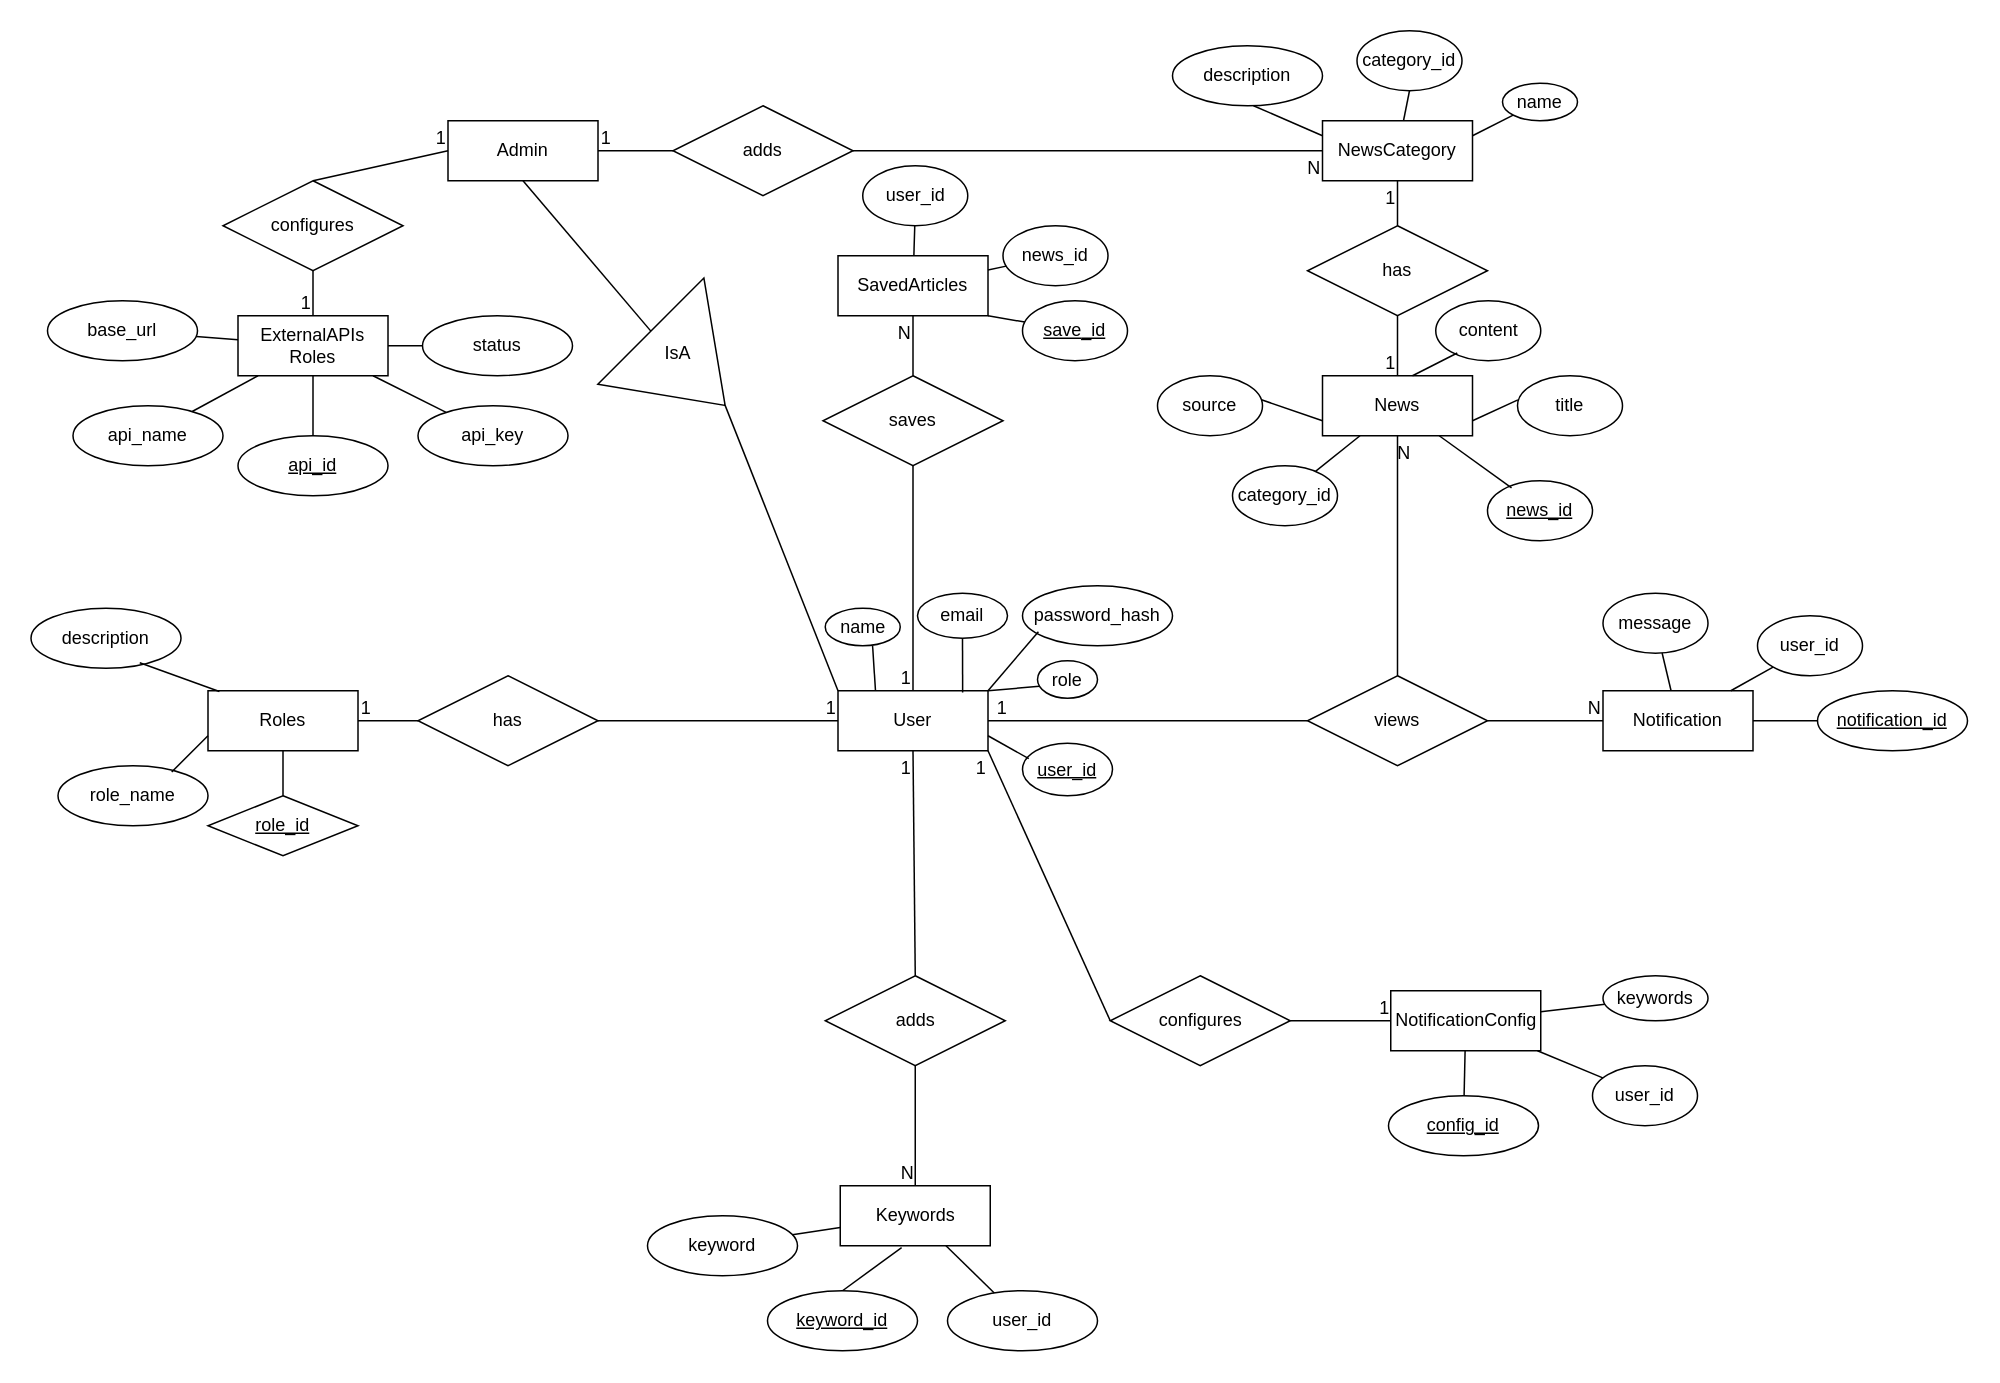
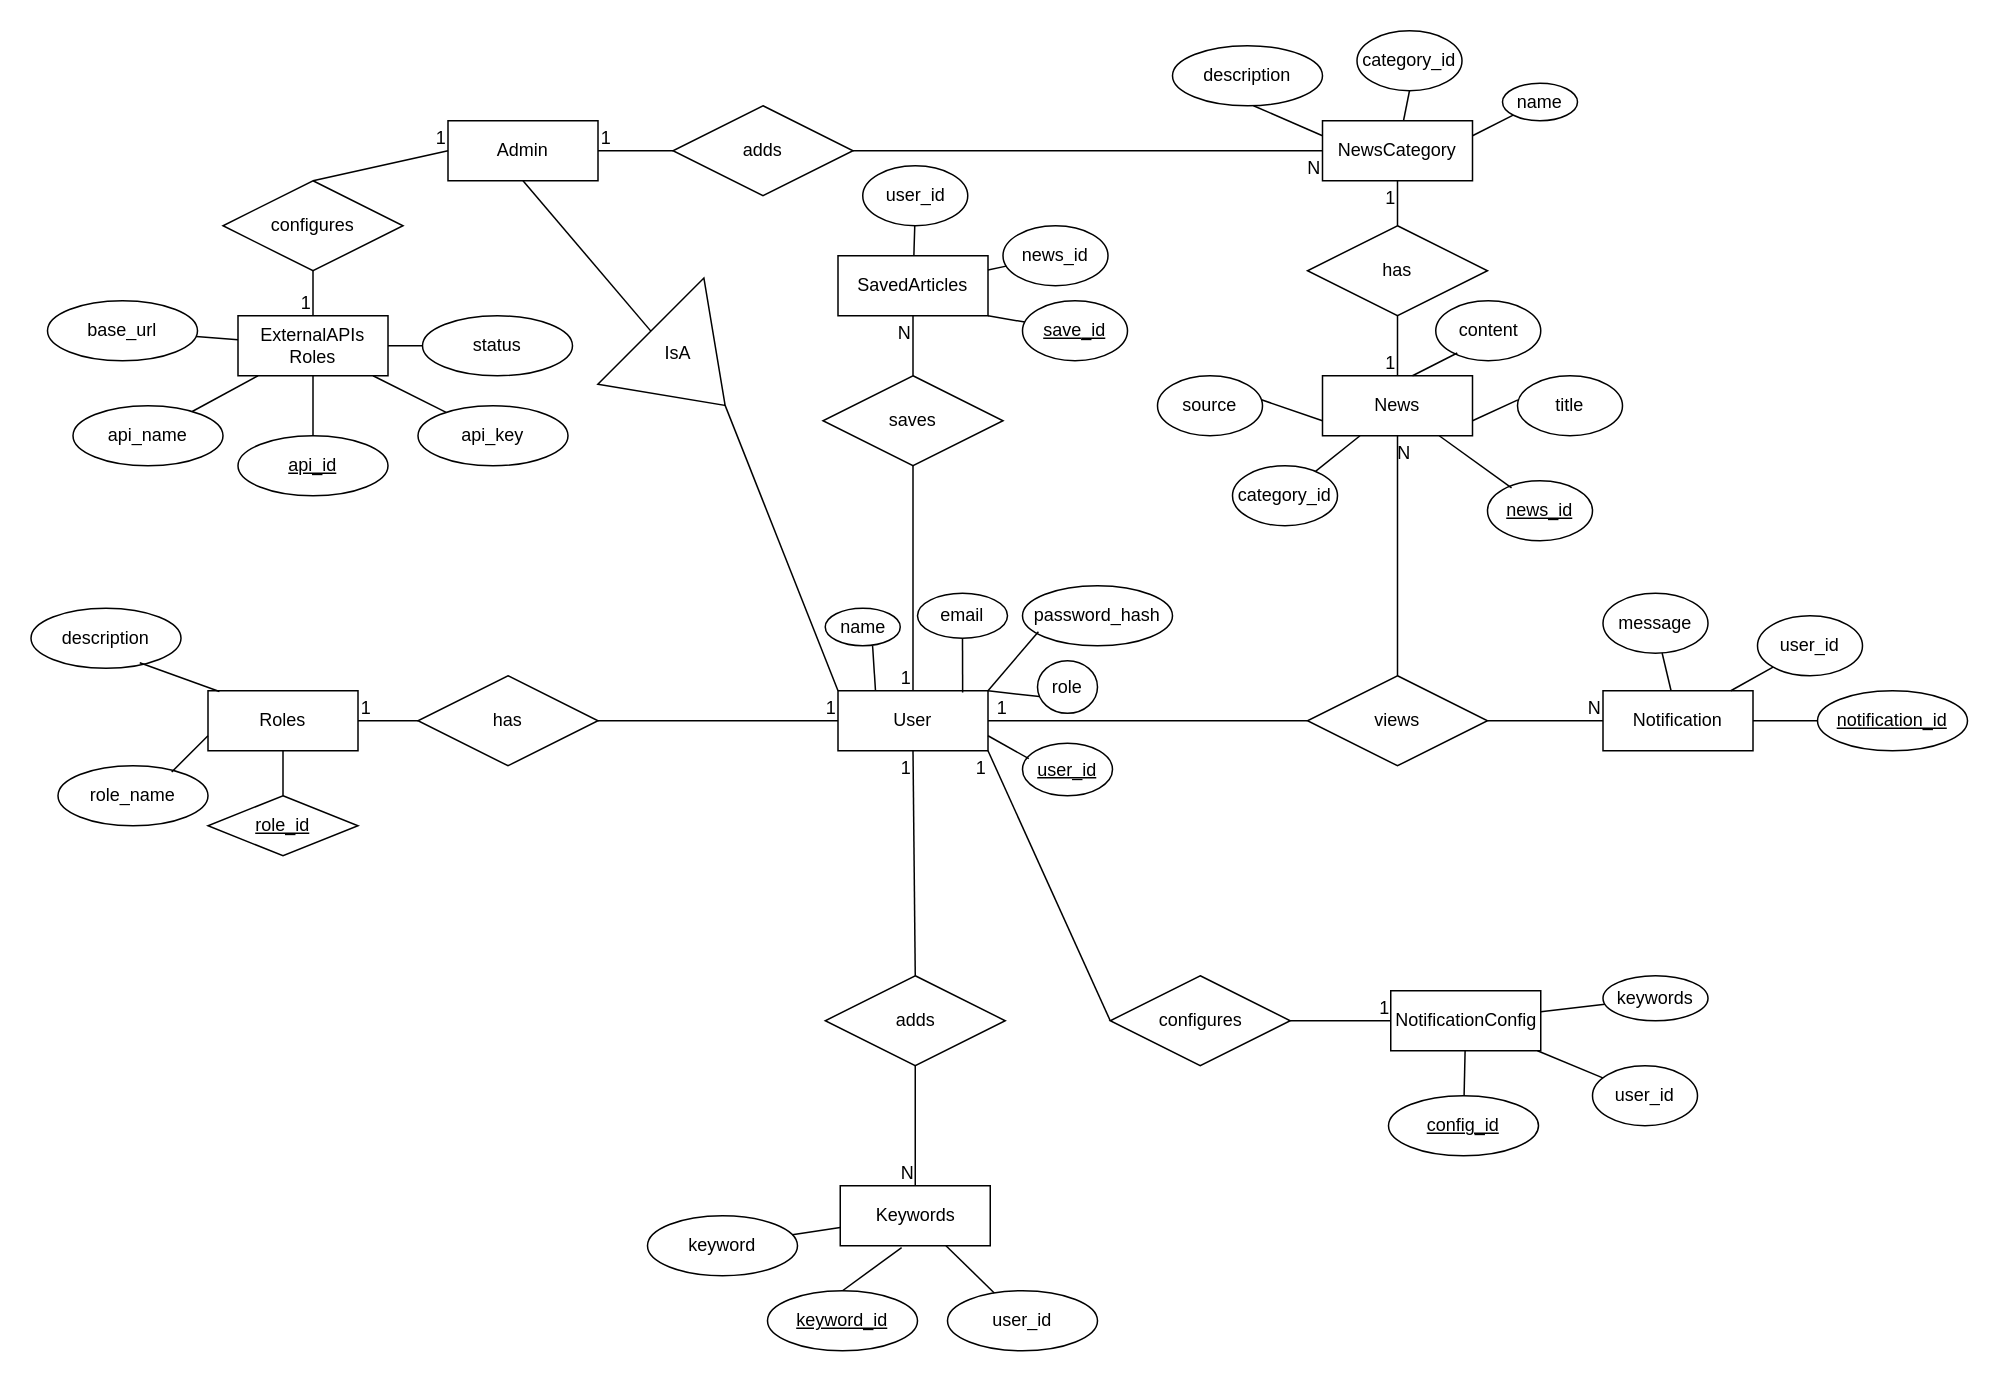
node "role": size 60x38 -> 60x53
